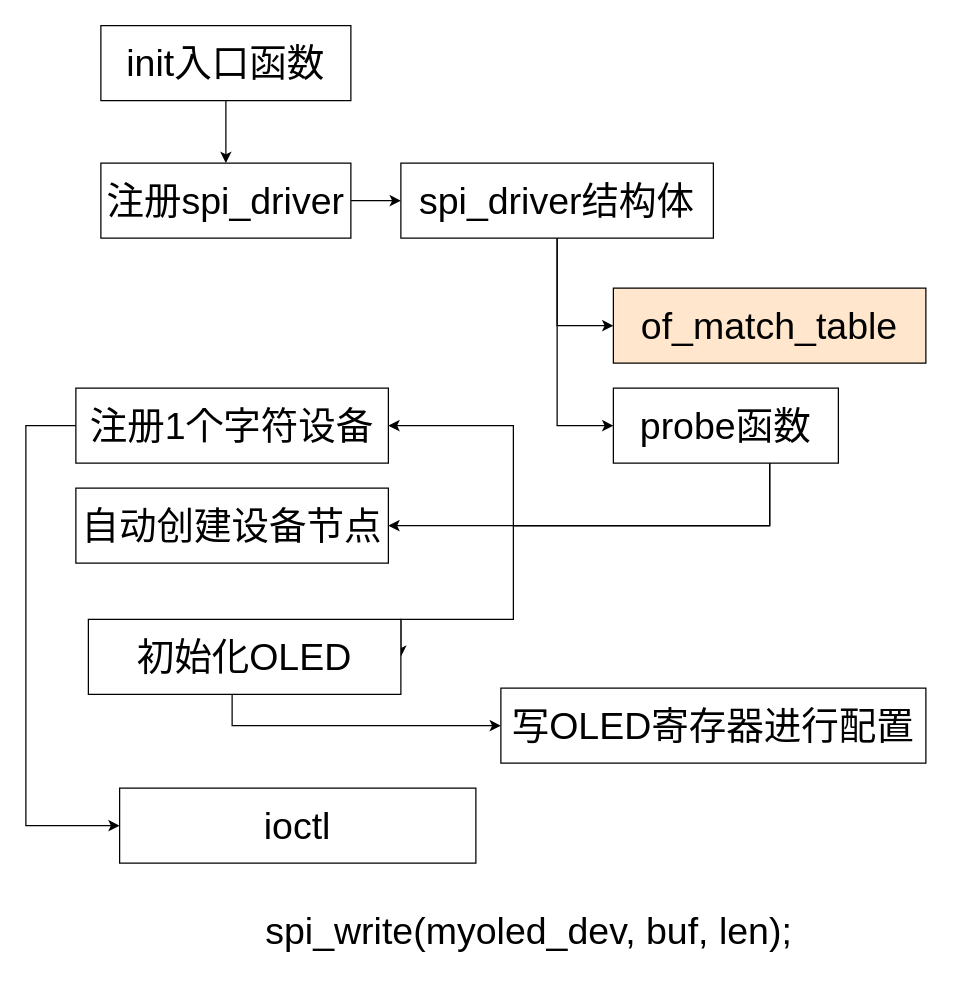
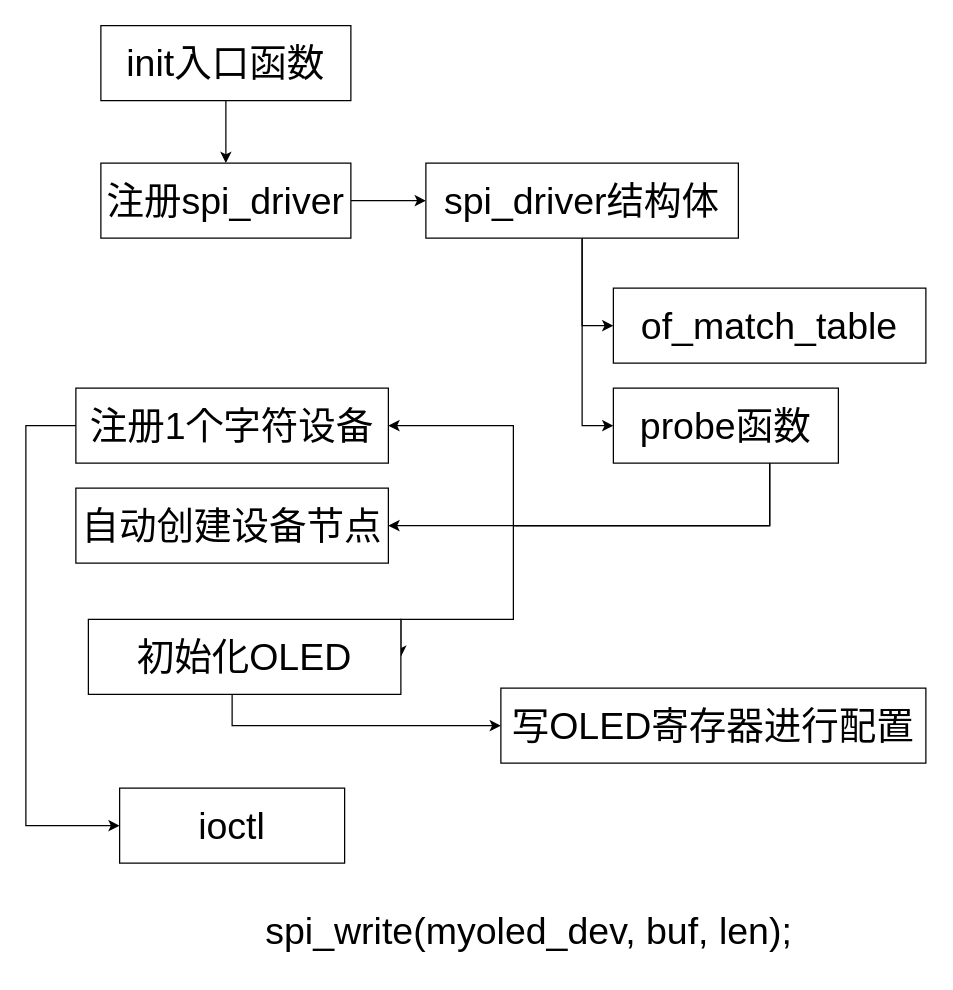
node "spi_driver结构体": moved (557, 201) -> (582, 201)
node "of_match_table": fillcolor #ffe6cc -> #ffffff
node "ioctl": size 356x75 -> 225x75
